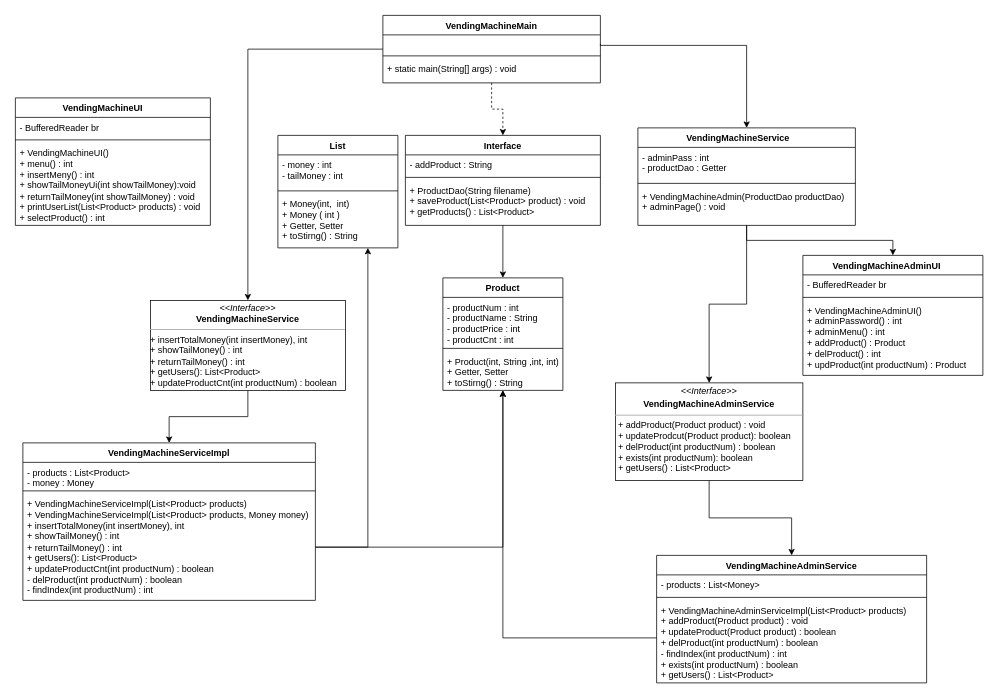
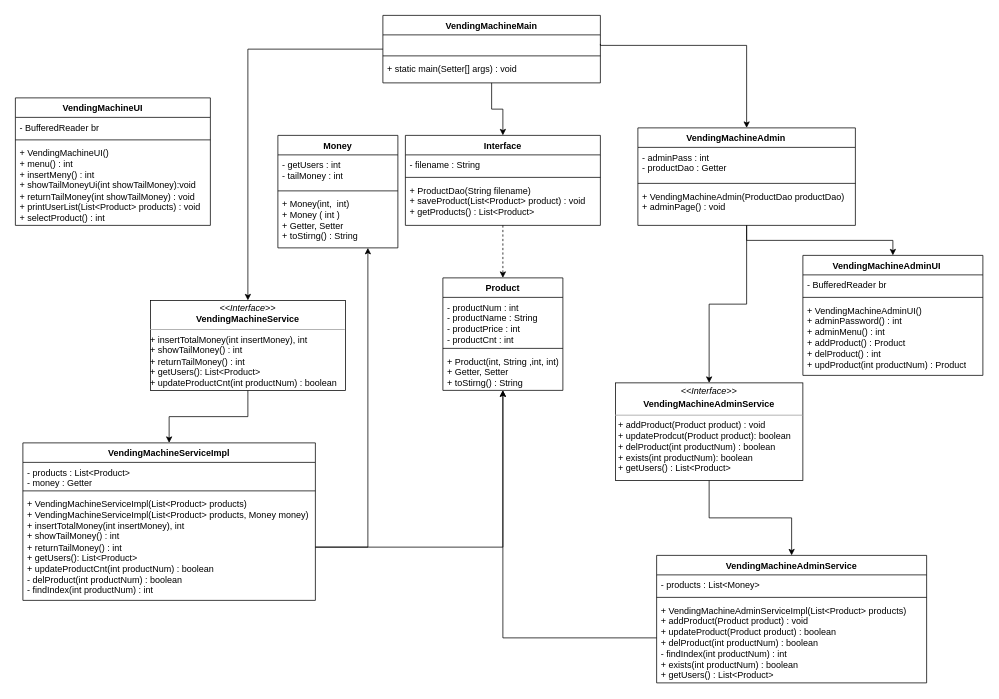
node "+ static main(String[] args) : void": label "+ static main(String[] args) : void" -> "+ static main(Setter[] args) : void"
edge "VendingMachineMain" -> "Interface": style dashed -> solid
node "VendingMachineService": label "VendingMachineService" -> "VendingMachineAdmin"
node "List": label "List" -> "Money"
node "- addProduct : String": label "- addProduct : String" -> "- filename : String"
node "- money : int - tailMoney : int": label "- money : int - tailMoney : int" -> "- getUsers : int - tailMoney : int"
edge "Interface" -> "Product": style solid -> dashed
node "- products : List<Product> - money : Money": label "- products : List<Product> - money : Money" -> "- products : List<Product> - money : Getter"
